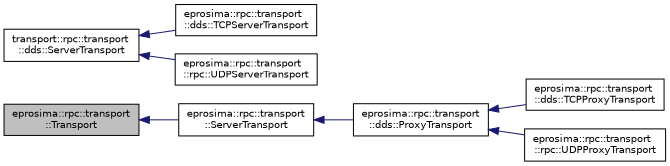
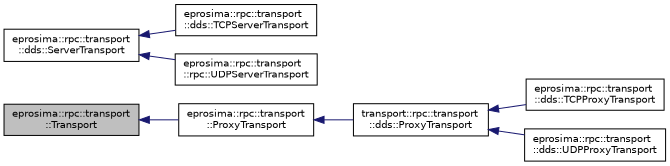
node "transport::rpc::transport ::dds::ServerTransport": label "transport::rpc::transport ::dds::ServerTransport" -> "eprosima::rpc::transport ::dds::ServerTransport"
node "eprosima::rpc::transport ::ServerTransport": label "eprosima::rpc::transport ::ServerTransport" -> "eprosima::rpc::transport ::ProxyTransport"
node "eprosima::rpc::transport ::dds::ProxyTransport": label "eprosima::rpc::transport ::dds::ProxyTransport" -> "transport::rpc::transport ::dds::ProxyTransport"
node "eprosima::rpc::transport ::rpc::UDPProxyTransport": label "eprosima::rpc::transport ::rpc::UDPProxyTransport" -> "eprosima::rpc::transport ::dds::UDPProxyTransport"
